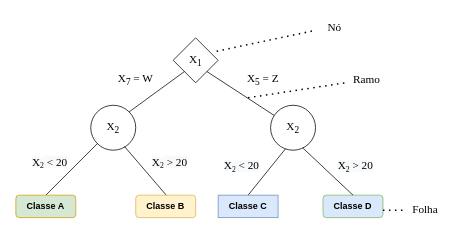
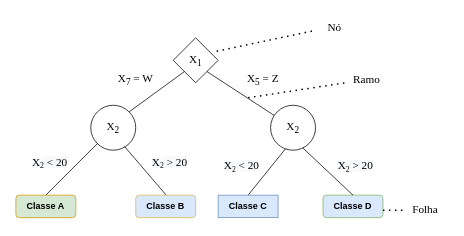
node "Classe B": fillcolor #fff2cc -> #dae8fc
